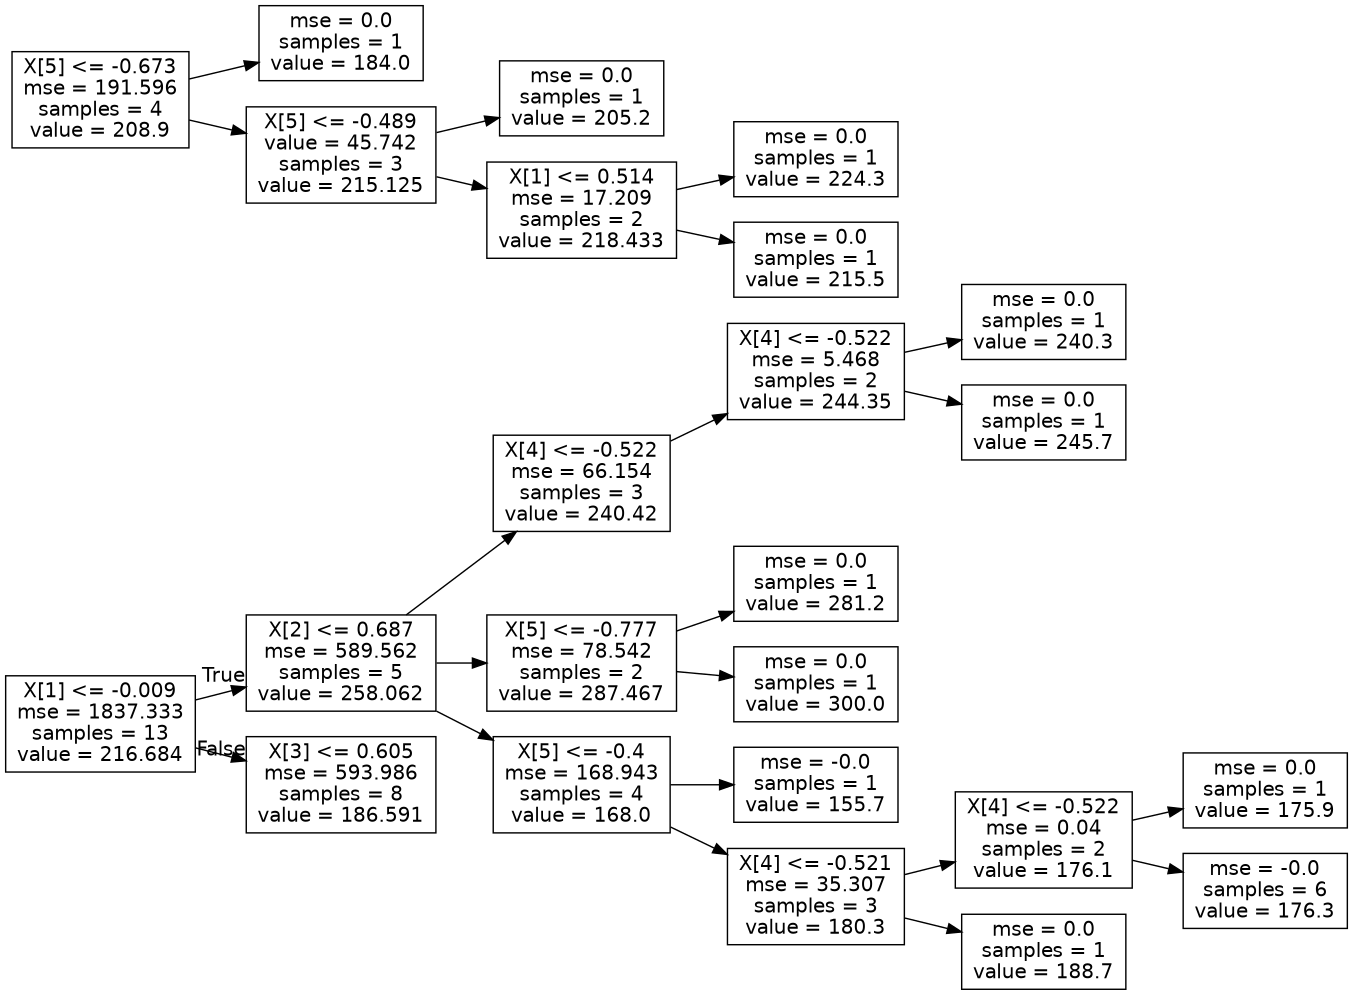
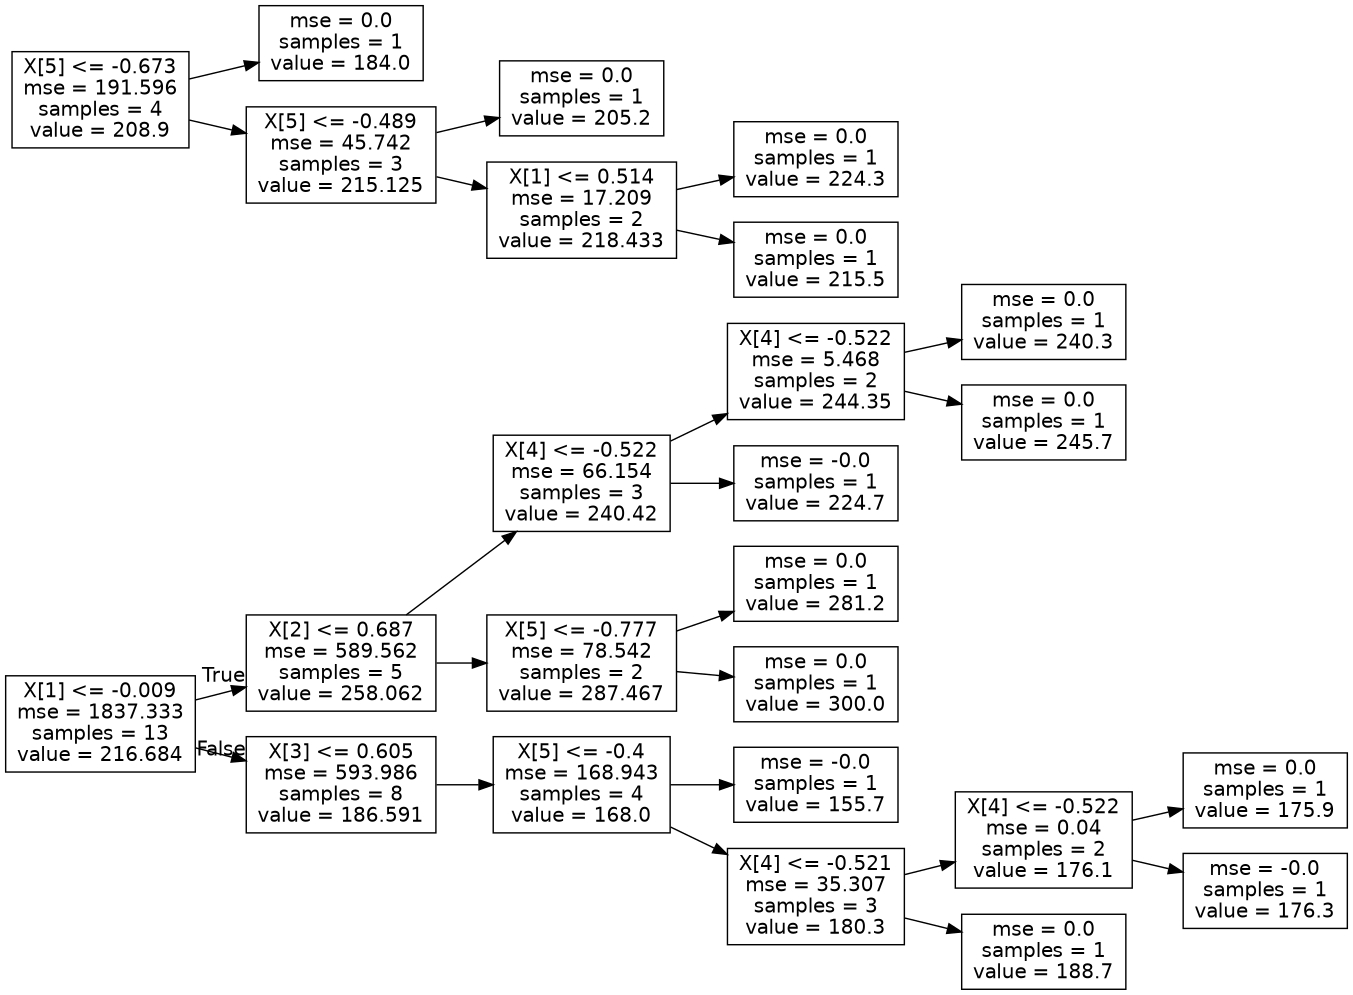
node "X[5] <= -0.489 value = 45.742 samples = 3 value = 215.125": label "X[5] <= -0.489 value = 45.742 samples = 3 value = 215.125" -> "X[5] <= -0.489 mse = 45.742 samples = 3 value = 215.125"
node "mse = -0.0 samples = 1 value = 224.7": added
edge "X[2] <= 0.687 mse = 589.562 samples = 5 value = 258.062" -> "X[5] <= -0.4 mse = 168.943 samples = 4 value = 168.0": now "X[3] <= 0.605 mse = 593.986 samples = 8 value = 186.591" -> "X[5] <= -0.4 mse = 168.943 samples = 4 value = 168.0"
node "mse = -0.0 samples = 6 value = 176.3": label "mse = -0.0 samples = 6 value = 176.3" -> "mse = -0.0 samples = 1 value = 176.3"
